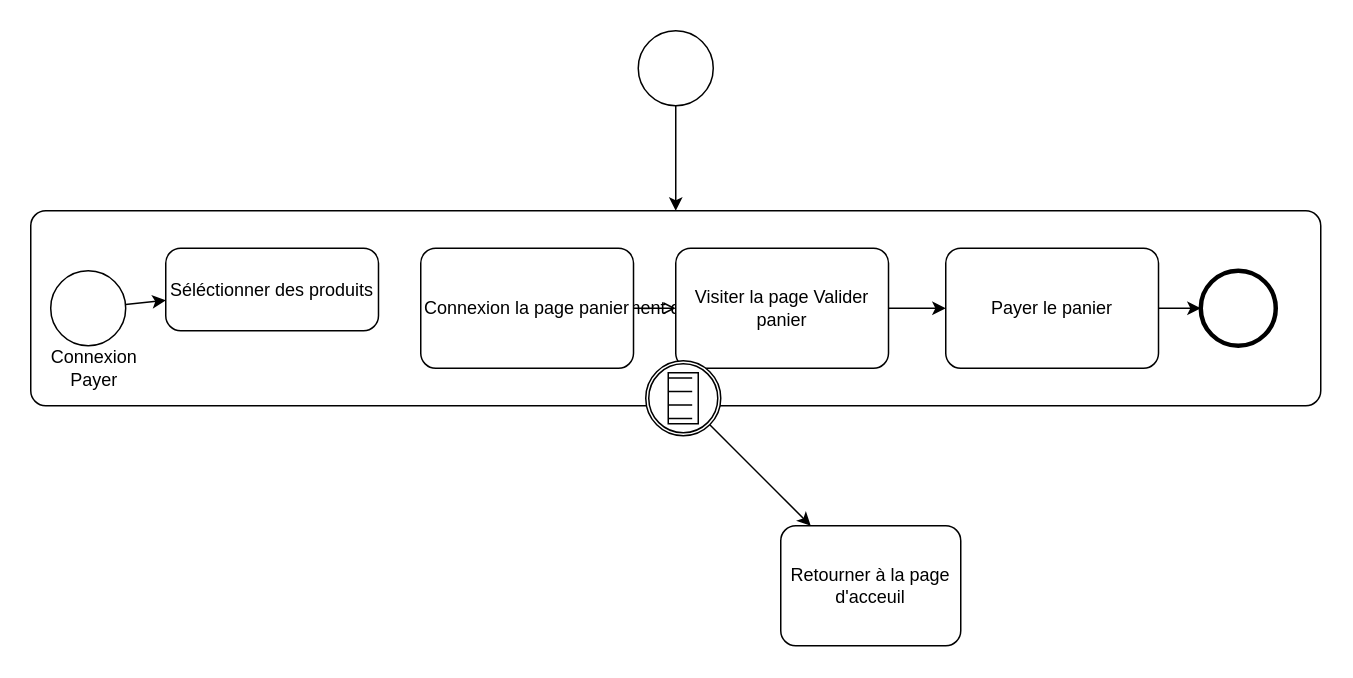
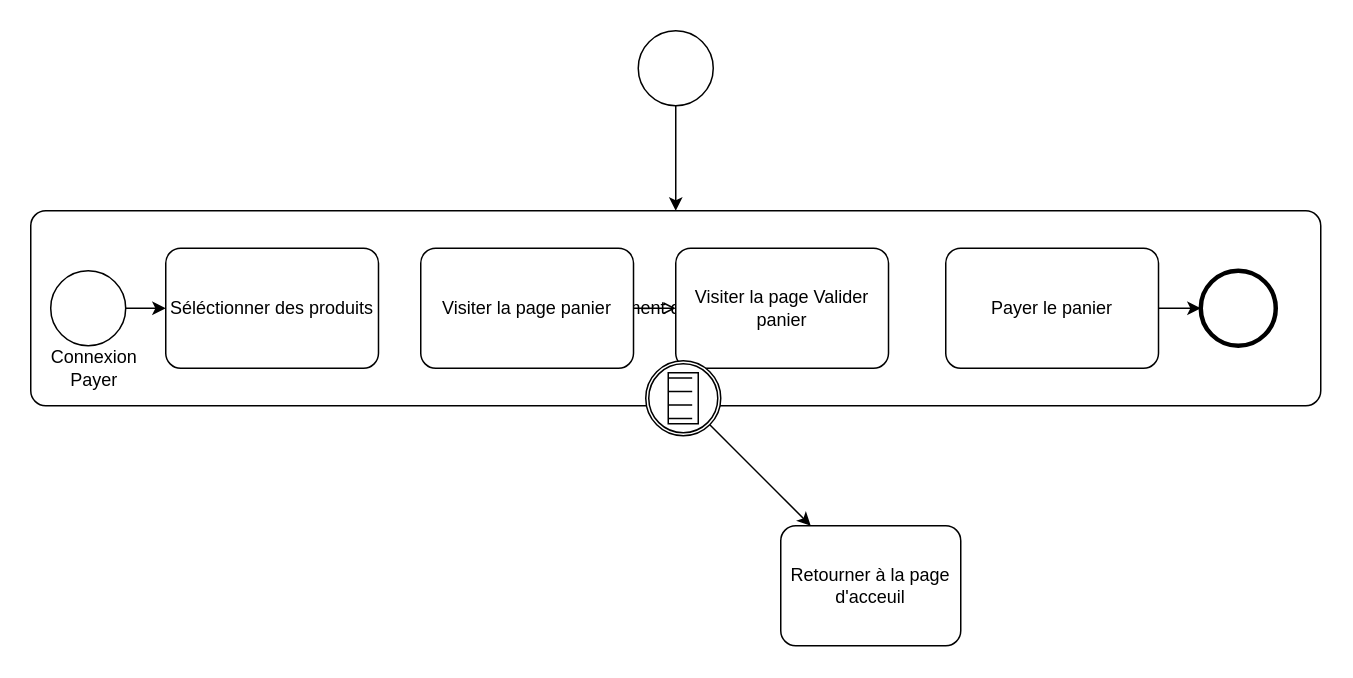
node "Séléctionner des produits": size 213x83 -> 213x120
node "Connexion la page panier": label "Connexion la page panier" -> "Visiter la page panier"
edge "Visiter la page Valider panier" -> "Payer le panier": removed
